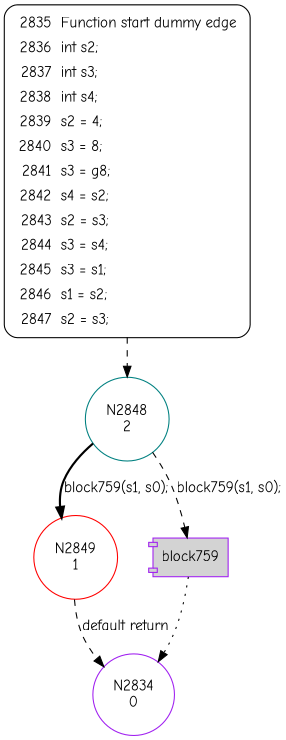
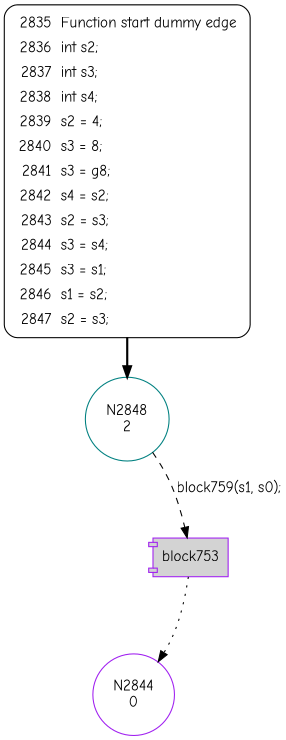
edge "2835" -> "N2848 2": style dashed -> bold
node "N2849 1": removed
node "block759": label "block759" -> "block753"
node "N2834 0": label "N2834 0" -> "N2844 0"
